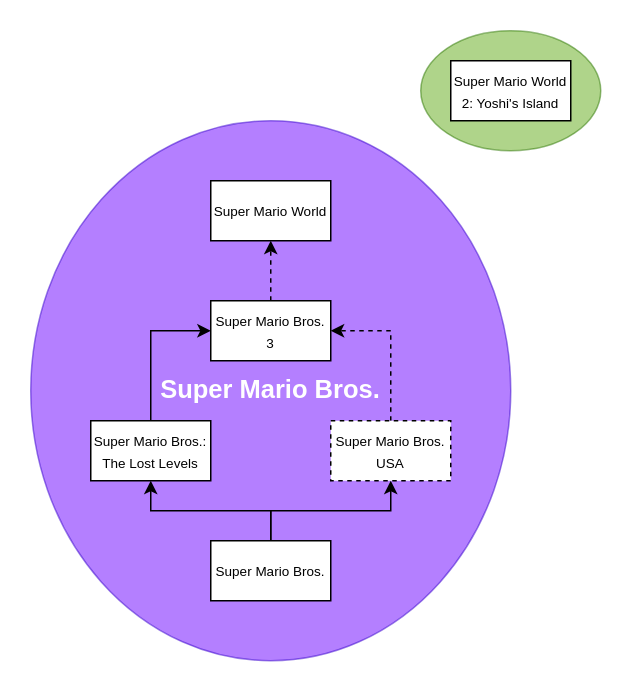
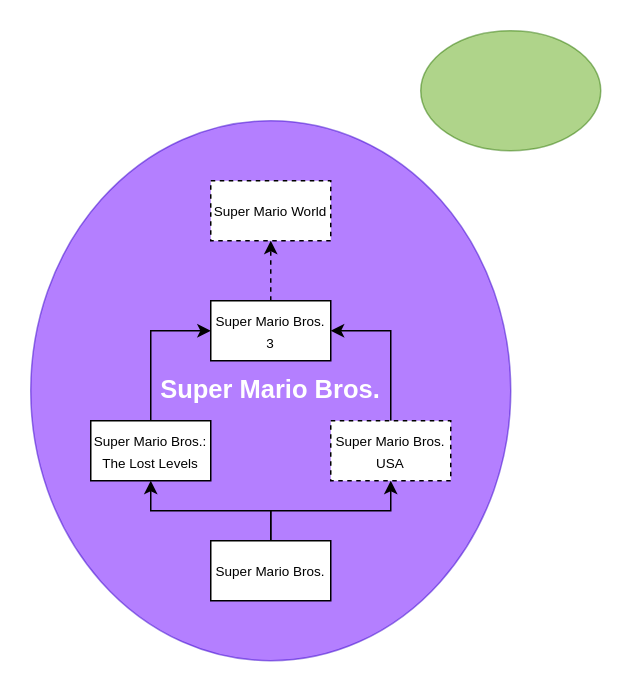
node "Super Mario World 2: Yoshi's Island": removed
node "Super Mario World": style solid -> dashed
edge "Super Mario Bros. USA" -> "Super Mario Bros. 3": style dashed -> solid
